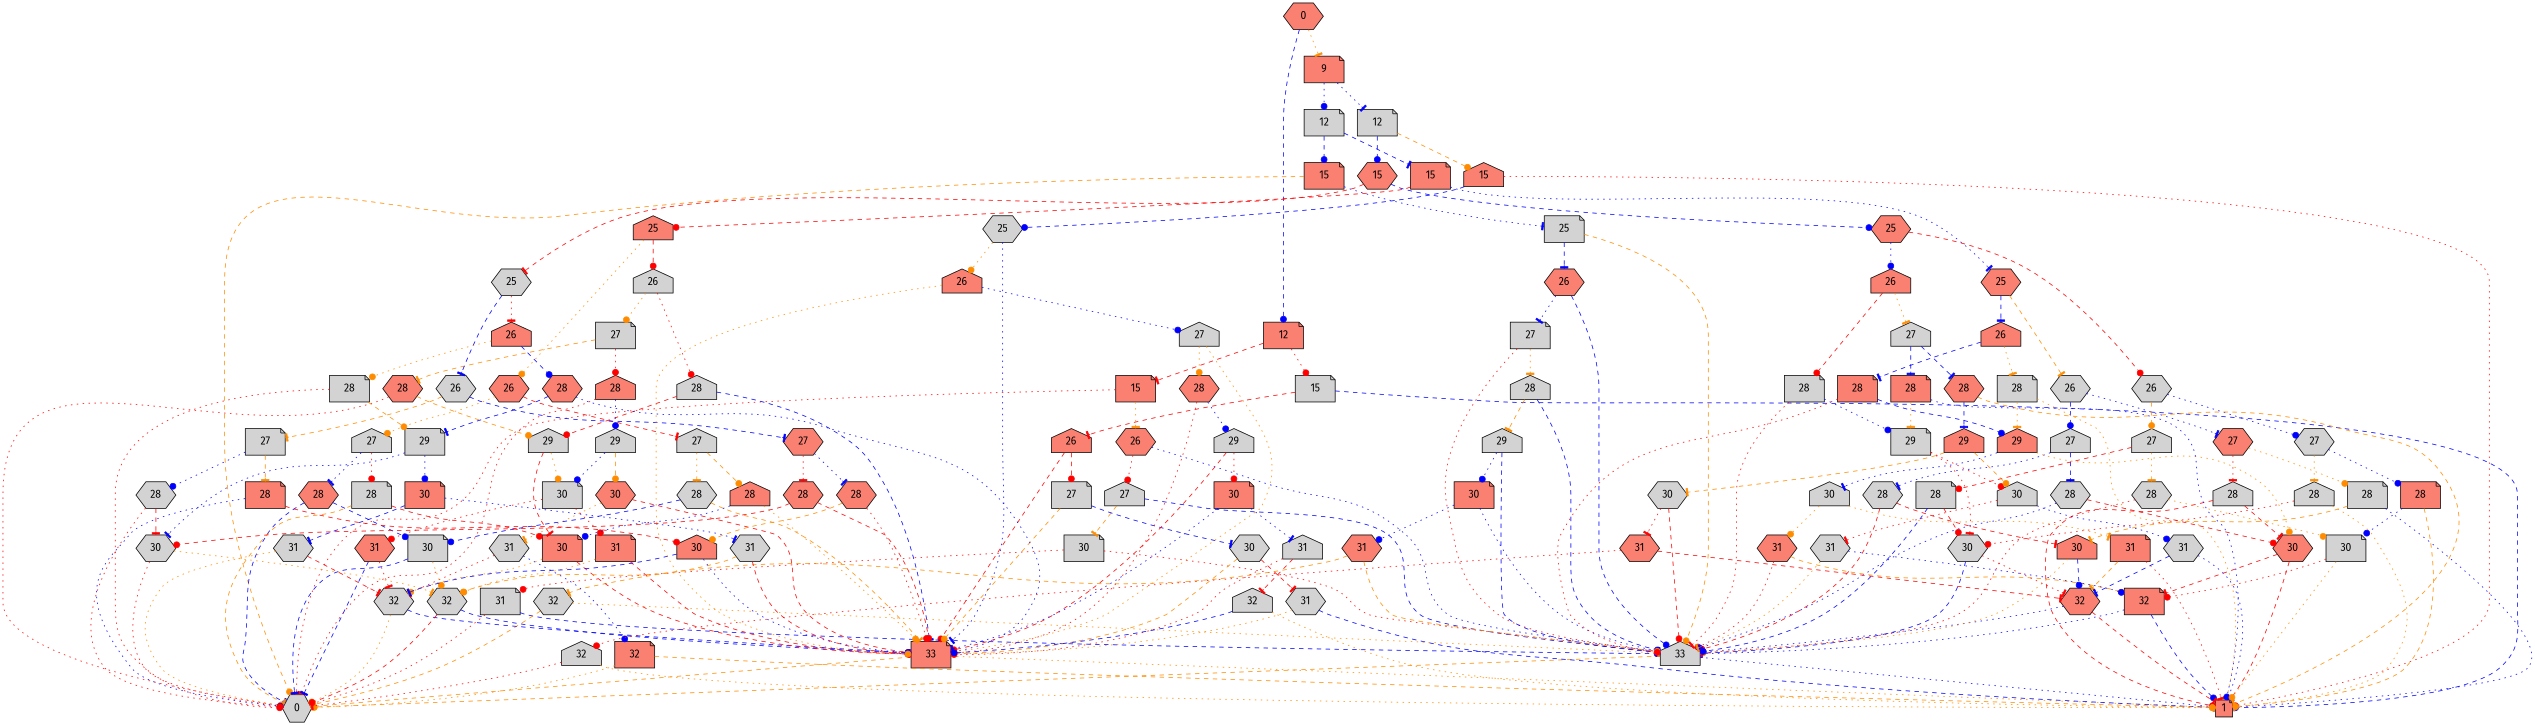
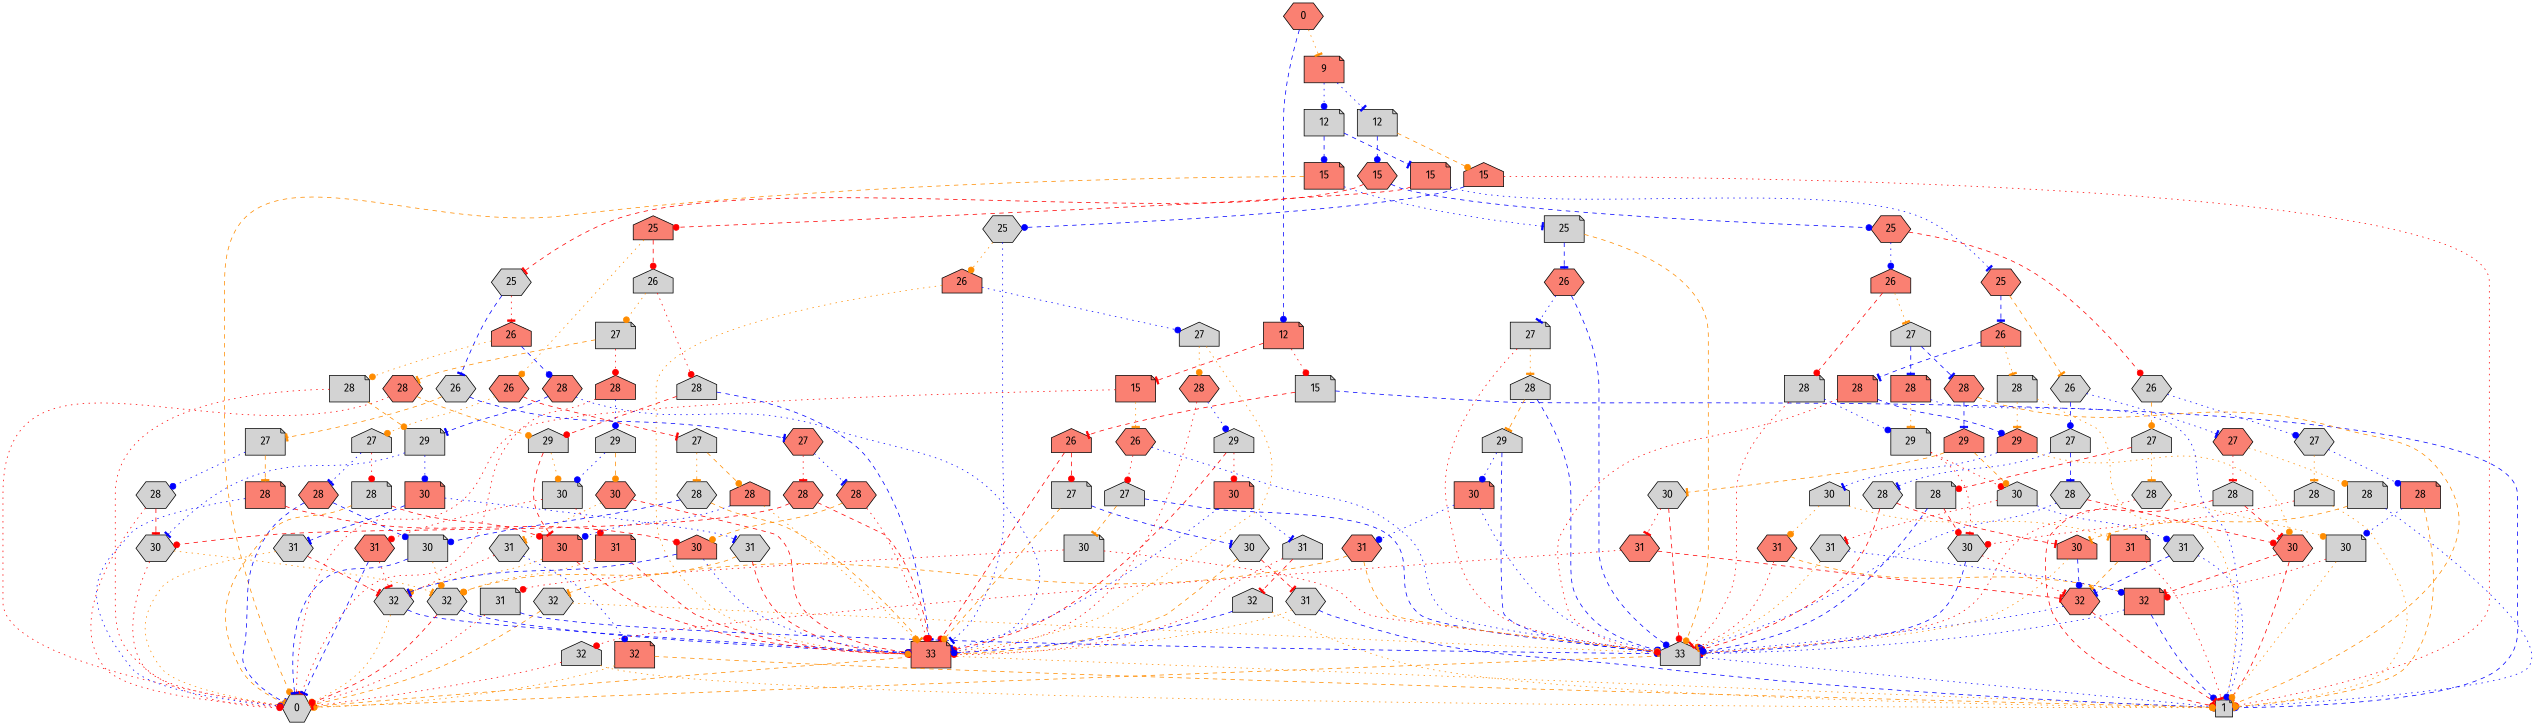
node "1": fillcolor salmon -> lightgrey
